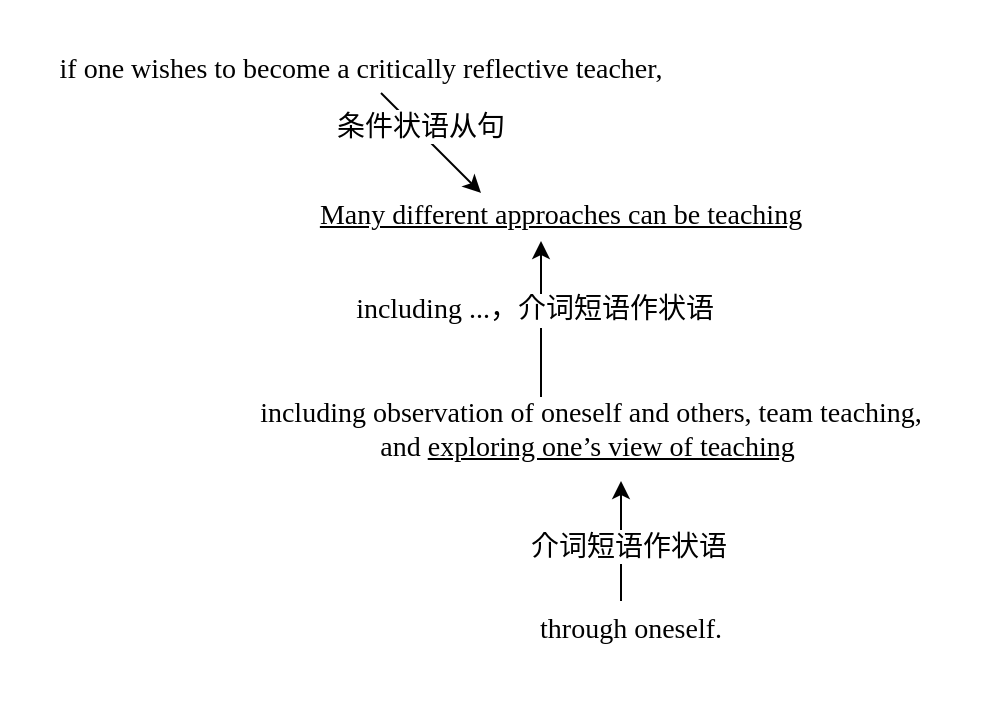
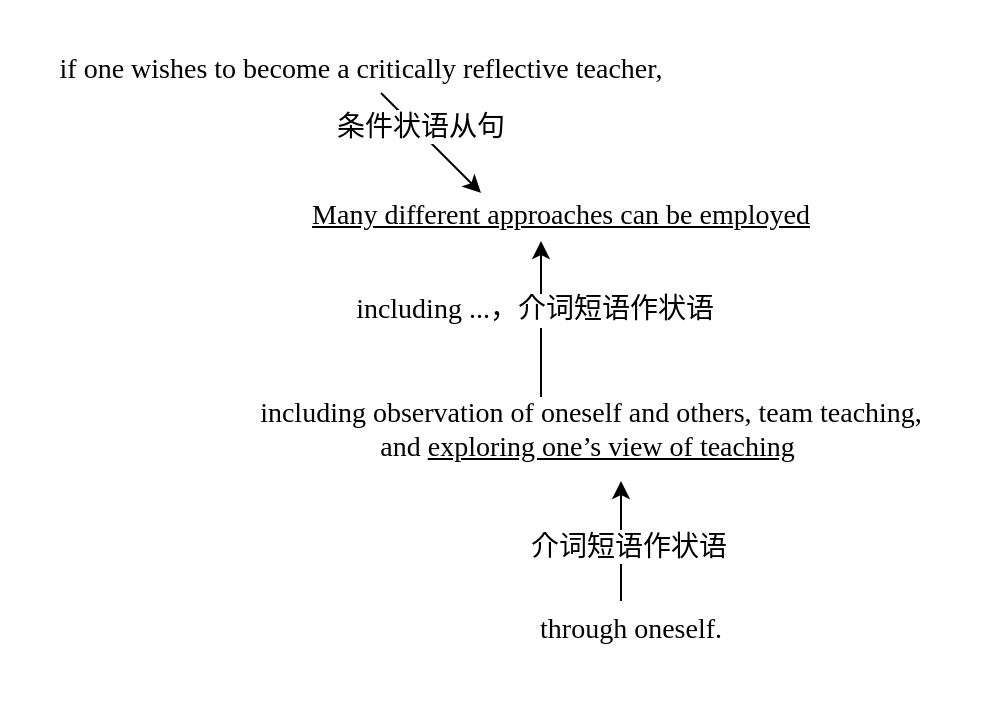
node "Many different approaches can be teaching": label "Many different approaches can be teaching" -> "Many different approaches can be employed"
